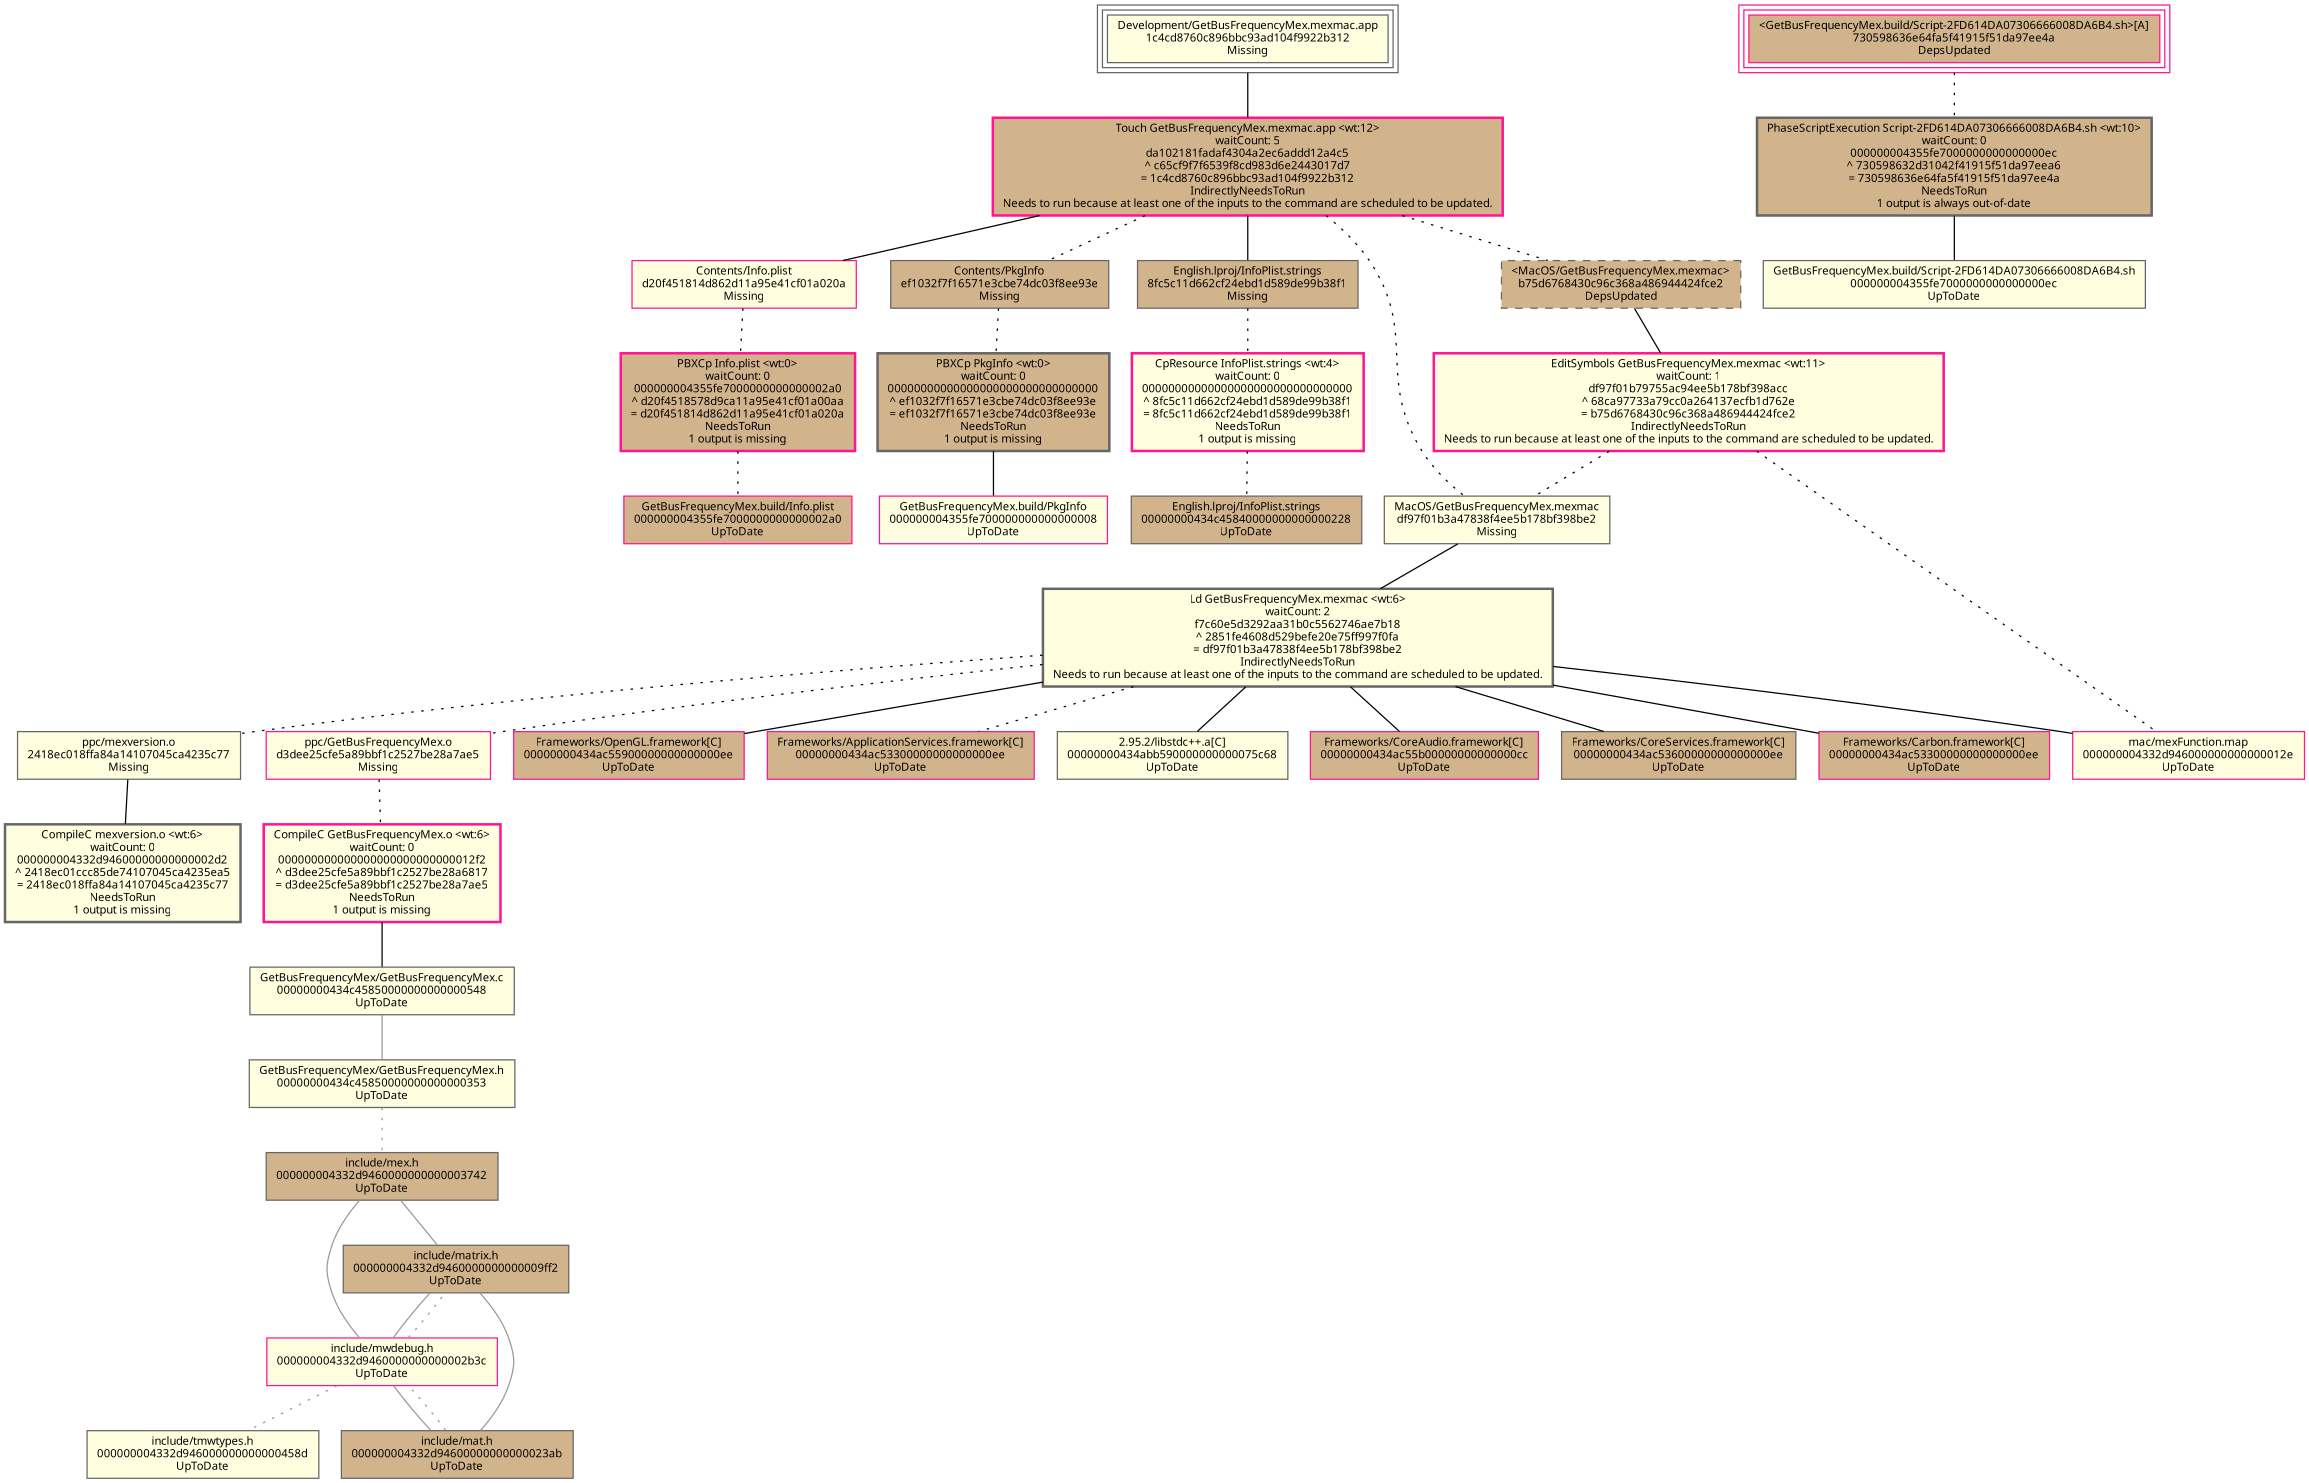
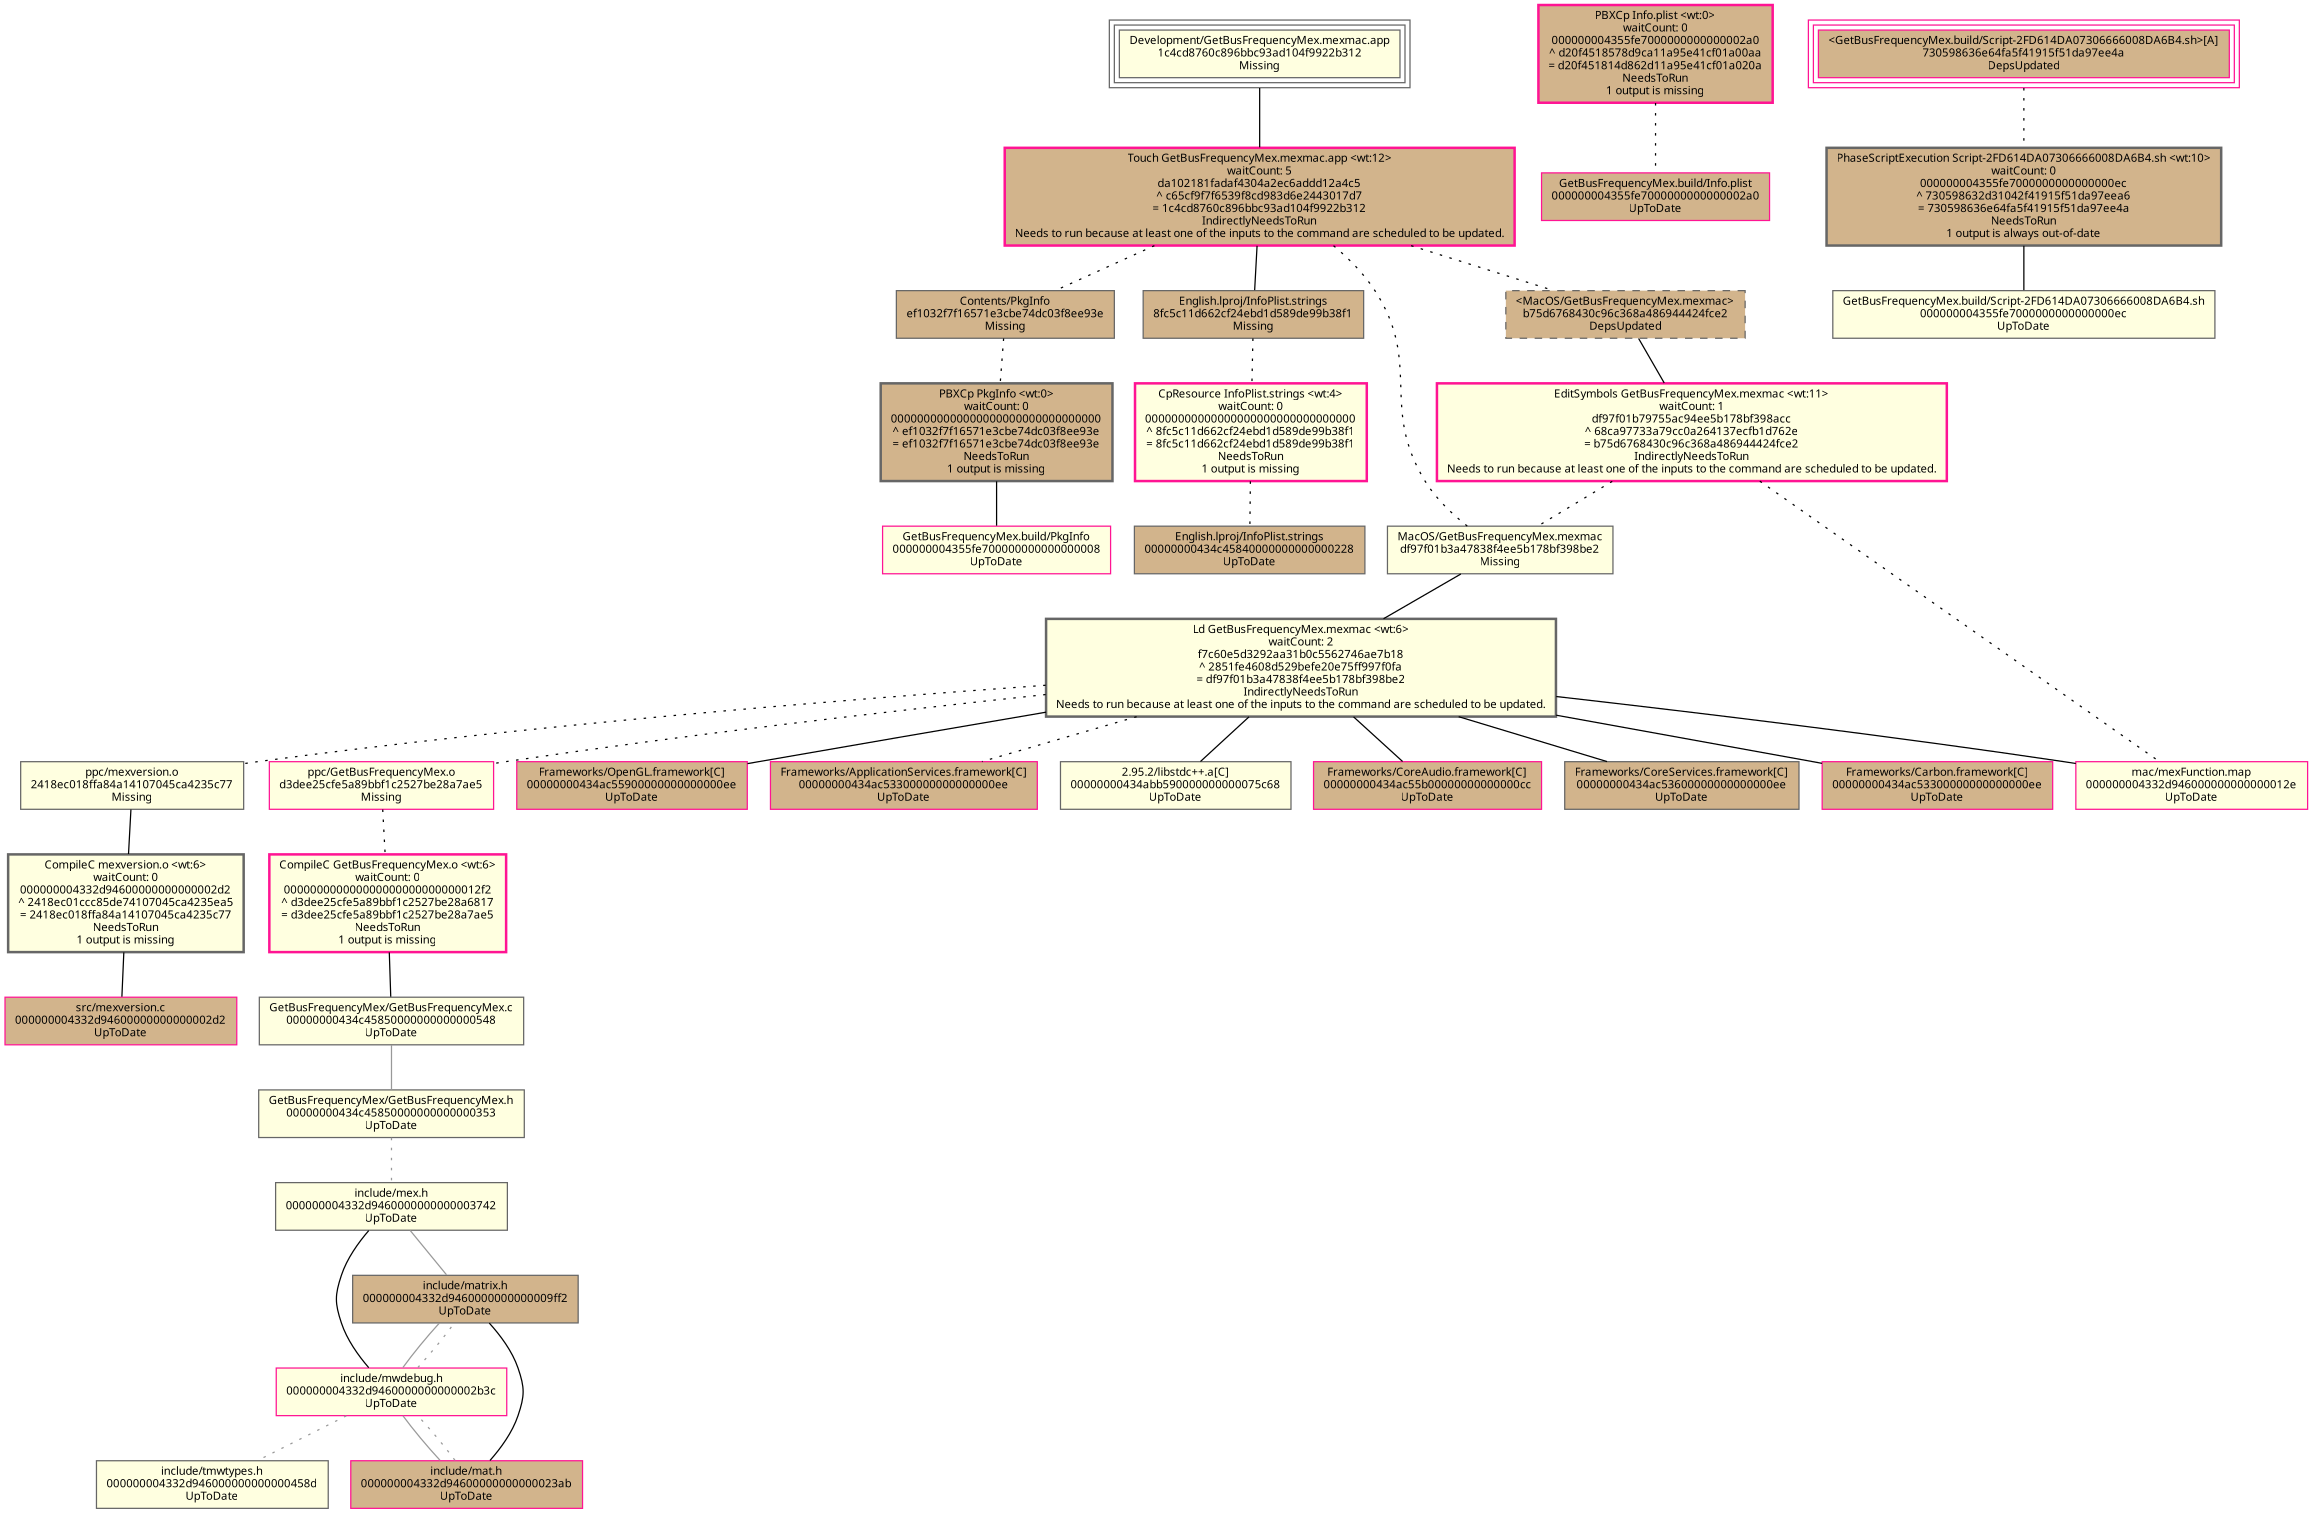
node "Contents/Info.plist d20f451814d862d11a95e41cf01a020a Missing": removed
node "src/mexversion.c 000000004332d94600000000000002d2 UpToDate": added
node "include/mex.h 000000004332d9460000000000003742 UpToDate": fillcolor tan -> lightyellow
edge "include/mex.h 000000004332d9460000000000003742 UpToDate" -- "include/mwdebug.h 000000004332d9460000000000002b3c UpToDate": color gray60 -> black
edge "include/matrix.h 000000004332d9460000000000009ff2 UpToDate" -- "include/mat.h 000000004332d94600000000000023ab UpToDate": color gray60 -> black
node "include/mat.h 000000004332d94600000000000023ab UpToDate": color gray40 -> deeppink
